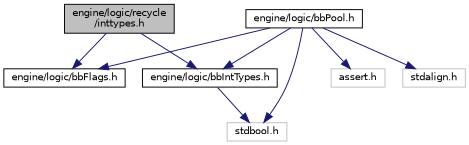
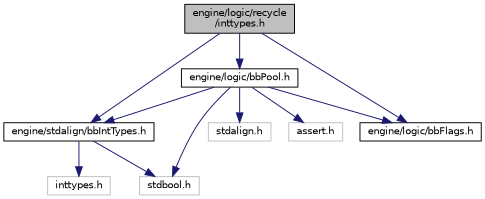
edge "engine/logic/recycle /inttypes.h" -> "engine/logic/bbPool.h": added
node "engine/logic/bbIntTypes.h": label "engine/logic/bbIntTypes.h" -> "engine/stdalign/bbIntTypes.h"
node "inttypes.h": added
